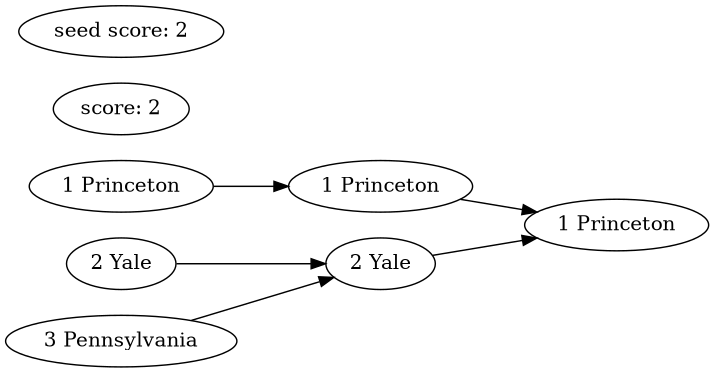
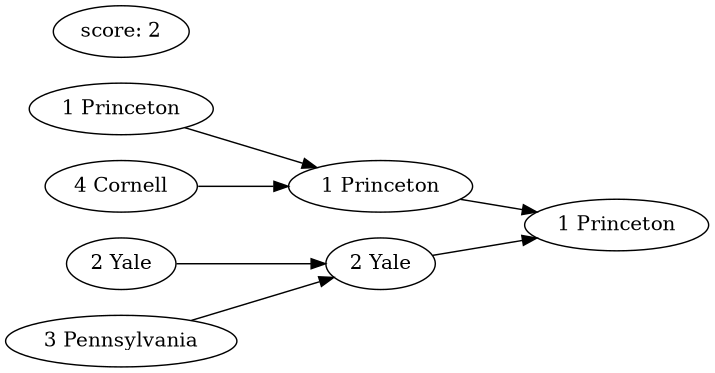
node "seed score: 2": removed
node "4 Cornell": added
